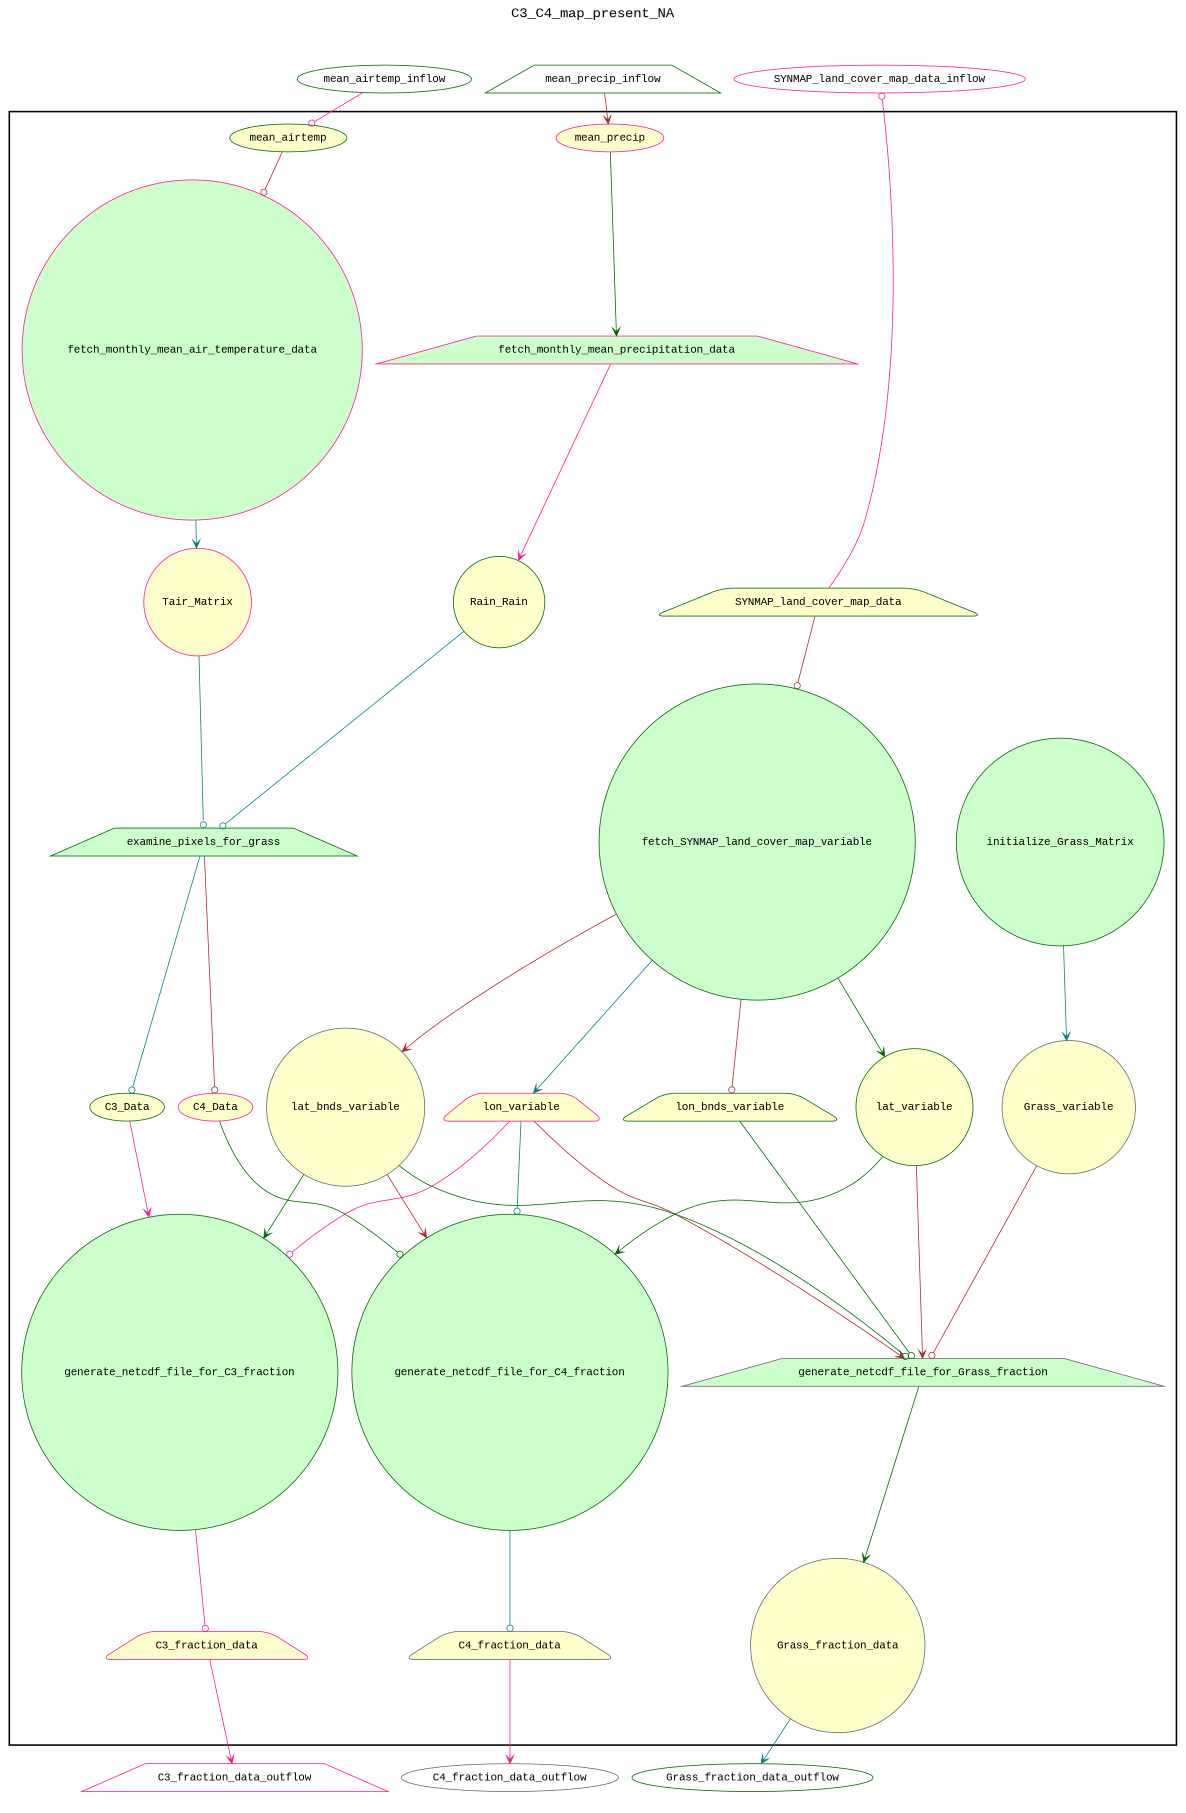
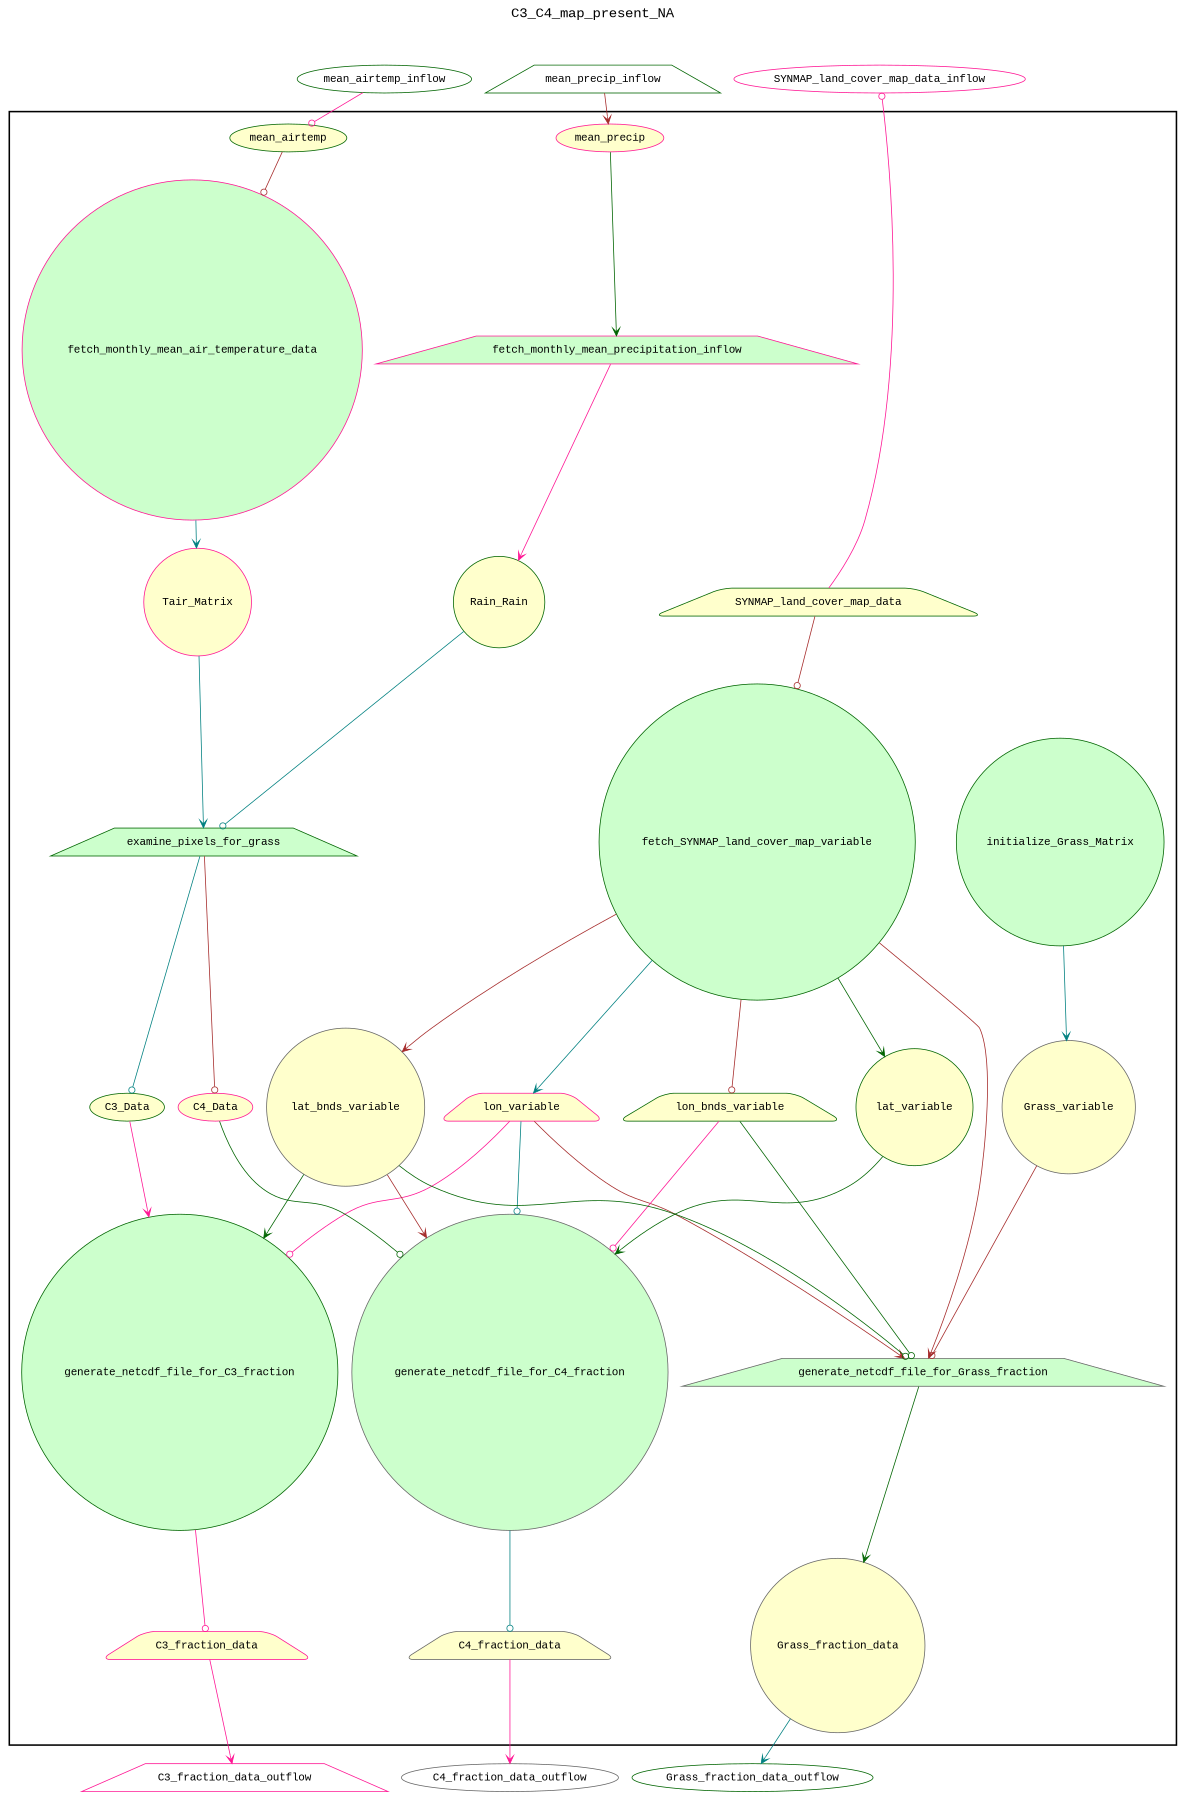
node "fetch_monthly_mean_precipitation_data": label "fetch_monthly_mean_precipitation_data" -> "fetch_monthly_mean_precipitation_inflow"
edge "Tair_Matrix" -> "examine_pixels_for_grass": arrowhead odot -> vee
edge "lon_bnds_variable" -> "generate_netcdf_file_for_C4_fraction": added
edge "lat_variable" -> "generate_netcdf_file_for_Grass_fraction": now "fetch_SYNMAP_land_cover_map_variable" -> "generate_netcdf_file_for_Grass_fraction"
node "generate_netcdf_file_for_C4_fraction": color darkgreen -> gray40
